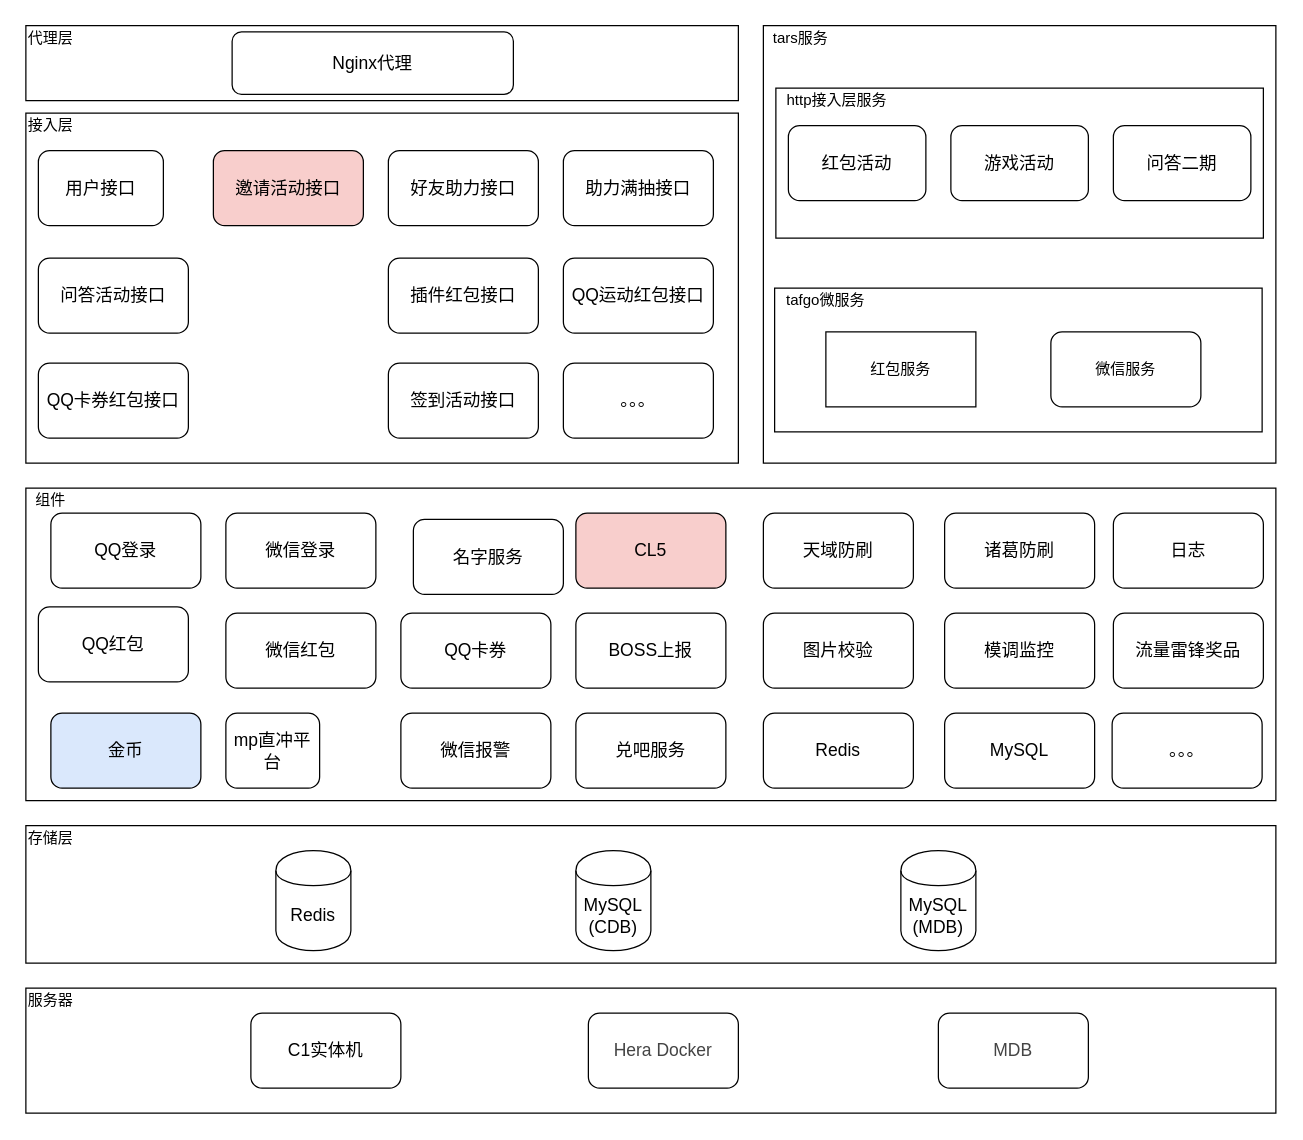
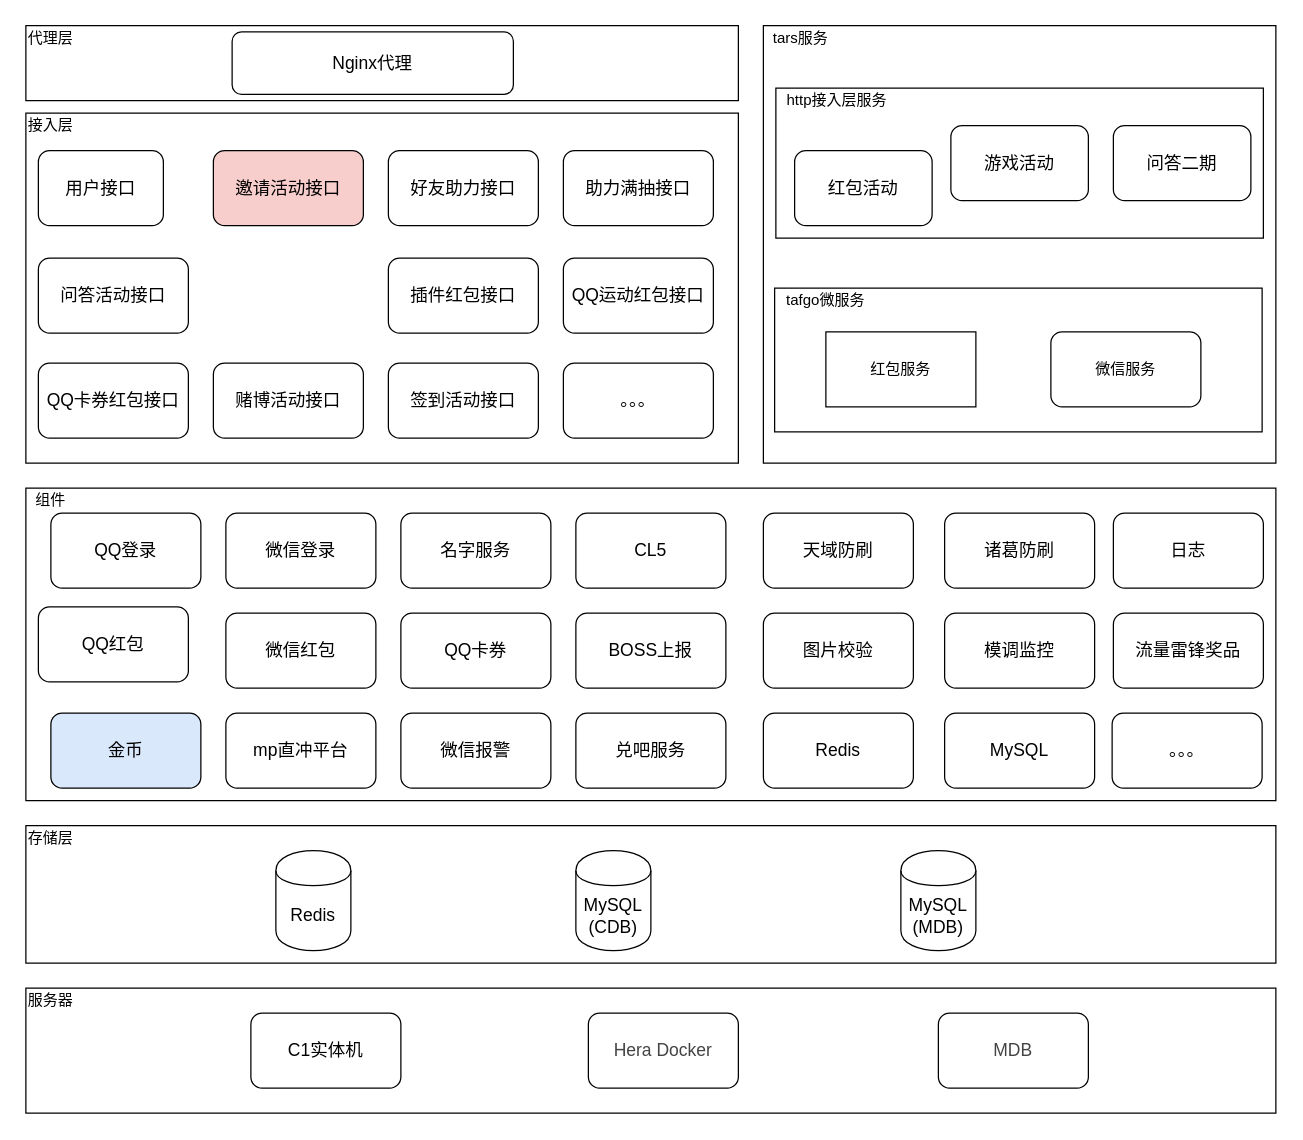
node "红包活动": moved (857, 163) -> (863, 188)
node "赌博活动接口": added
node "CL5": fillcolor #f8cecc -> #ffffff
node "名字服务": moved (488, 557) -> (476, 551)
node "mp直冲平台": size 94x75 -> 150x75
